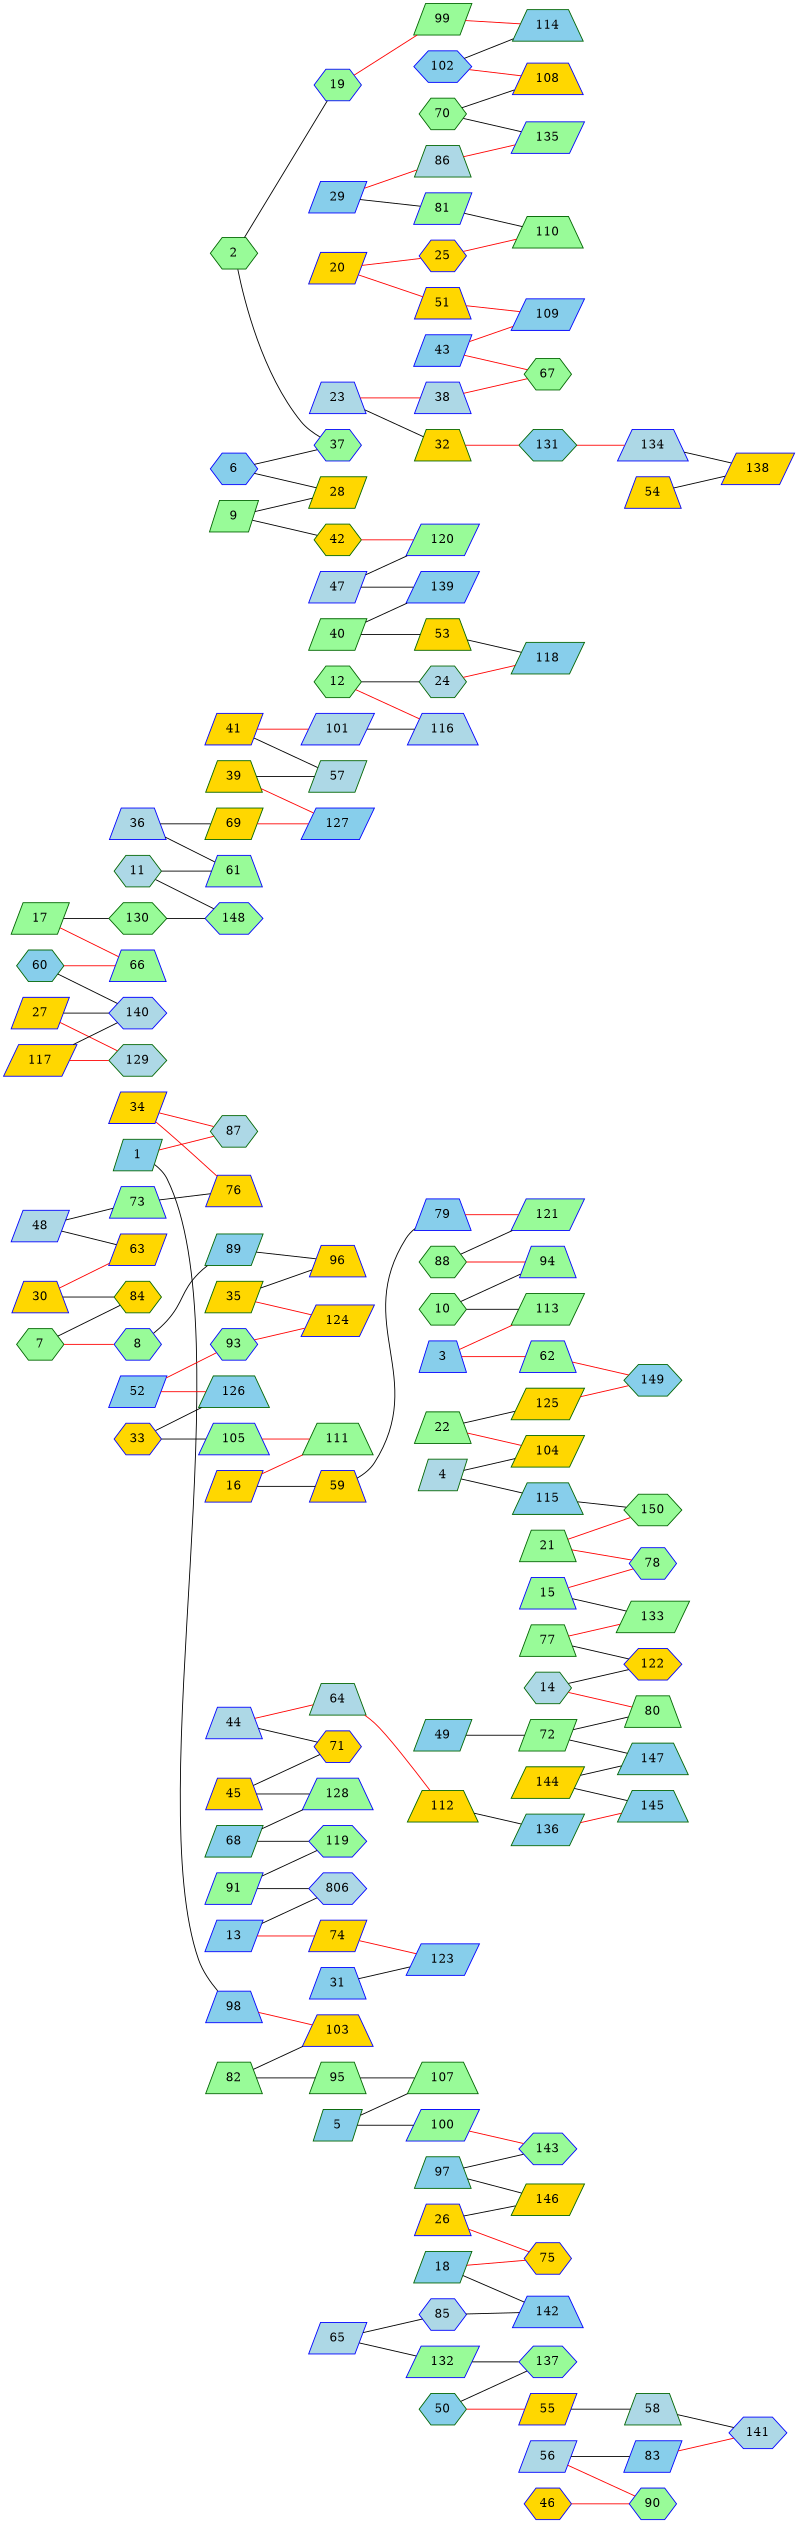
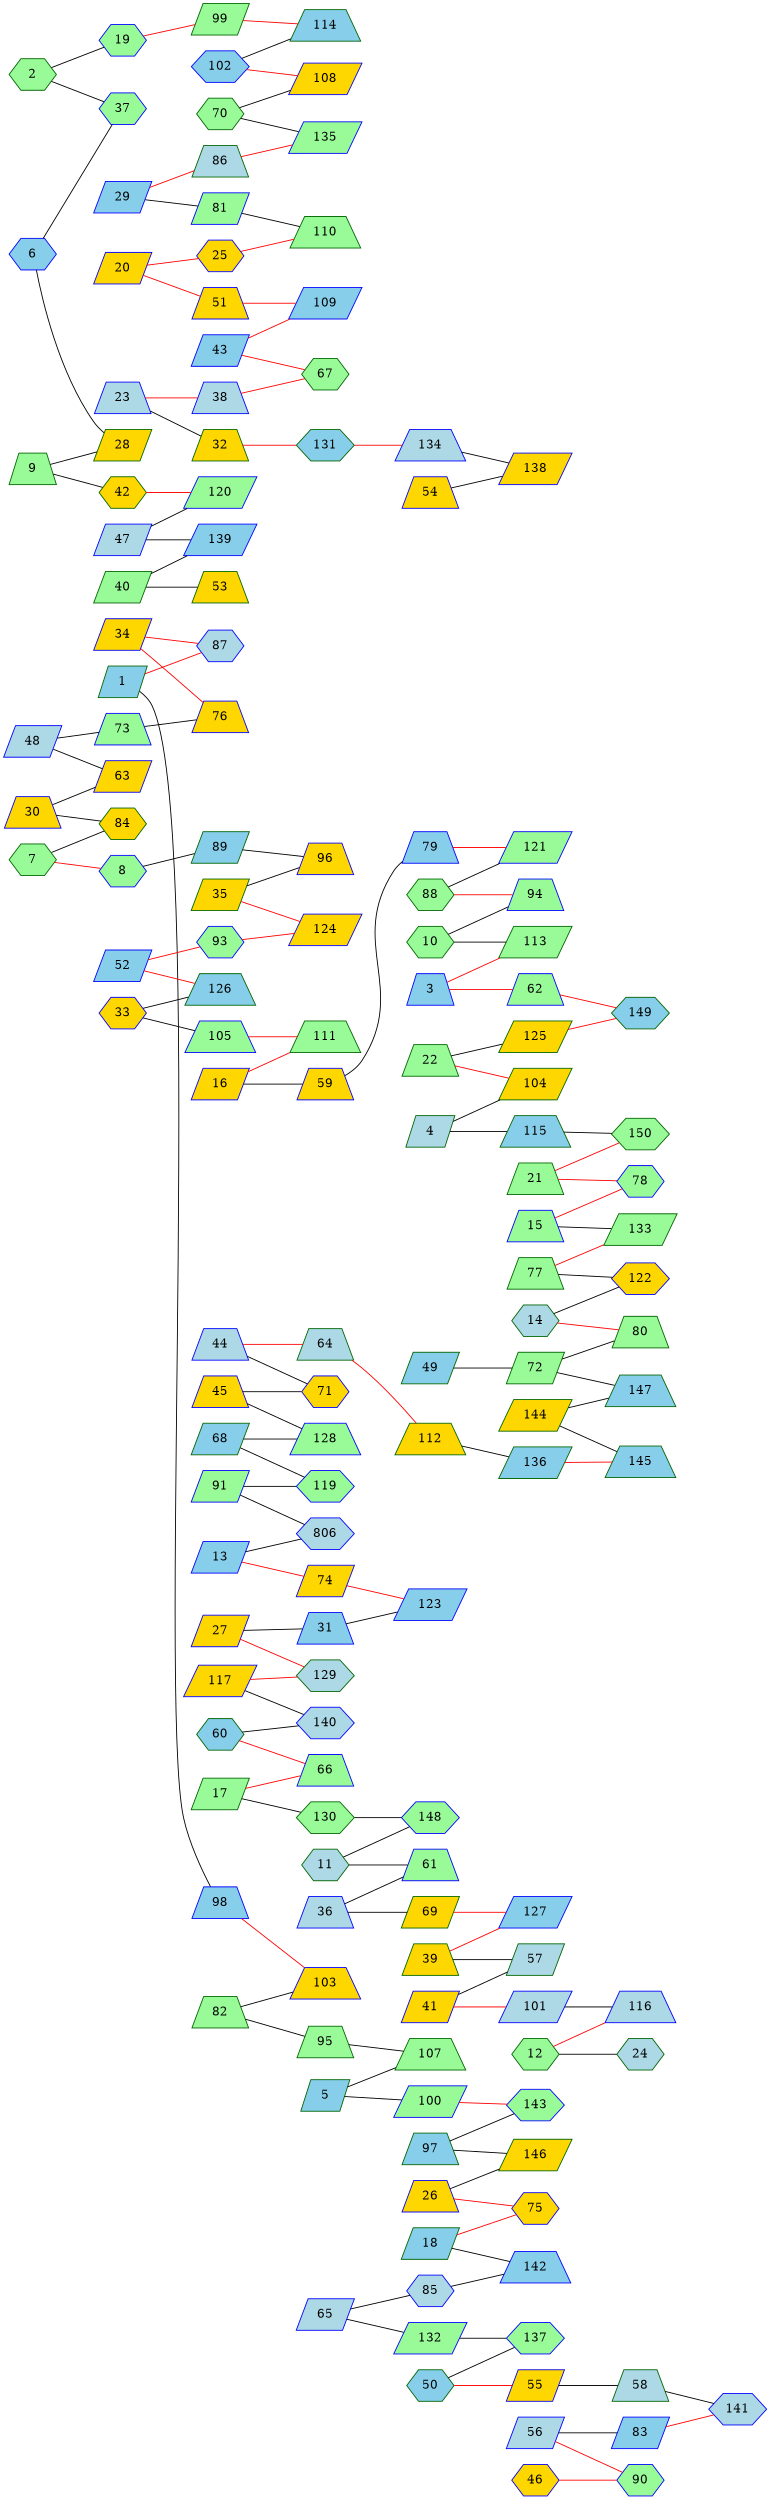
node "108": shape trapezium -> parallelogram
node "9": shape parallelogram -> trapezium
node "118": removed
edge "27" -- "140": now "27" -- "31"
node "87": color darkgreen -> blue
edge "63" -- "30": color red -> black
